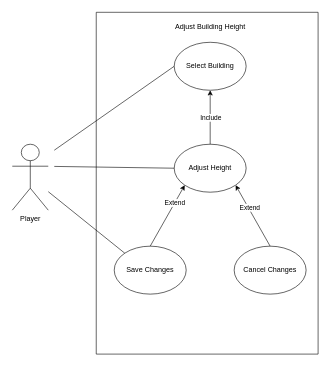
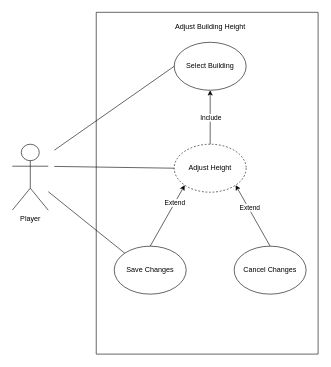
node "Adjust Height": style solid -> dashed
